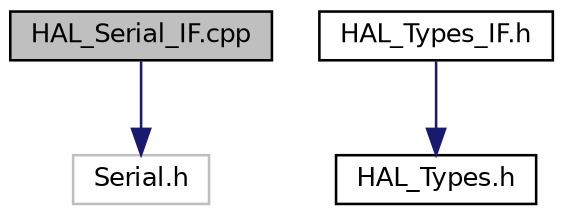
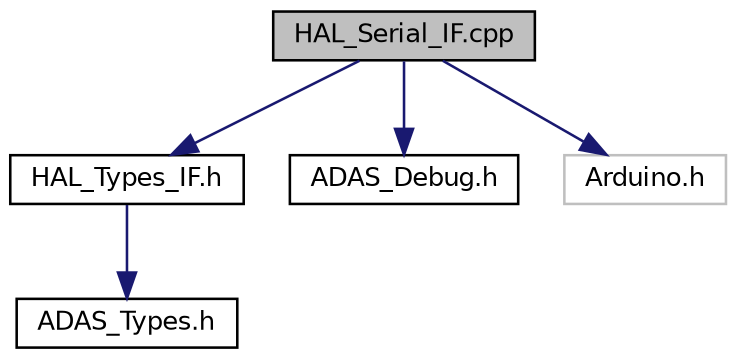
edge "HAL_Serial_IF.cpp" -> "HAL_Types_IF.h": added
node "Serial.h": label "Serial.h" -> "Arduino.h"
node "ADAS_Debug.h": added
node "HAL_Types.h": label "HAL_Types.h" -> "ADAS_Types.h"
